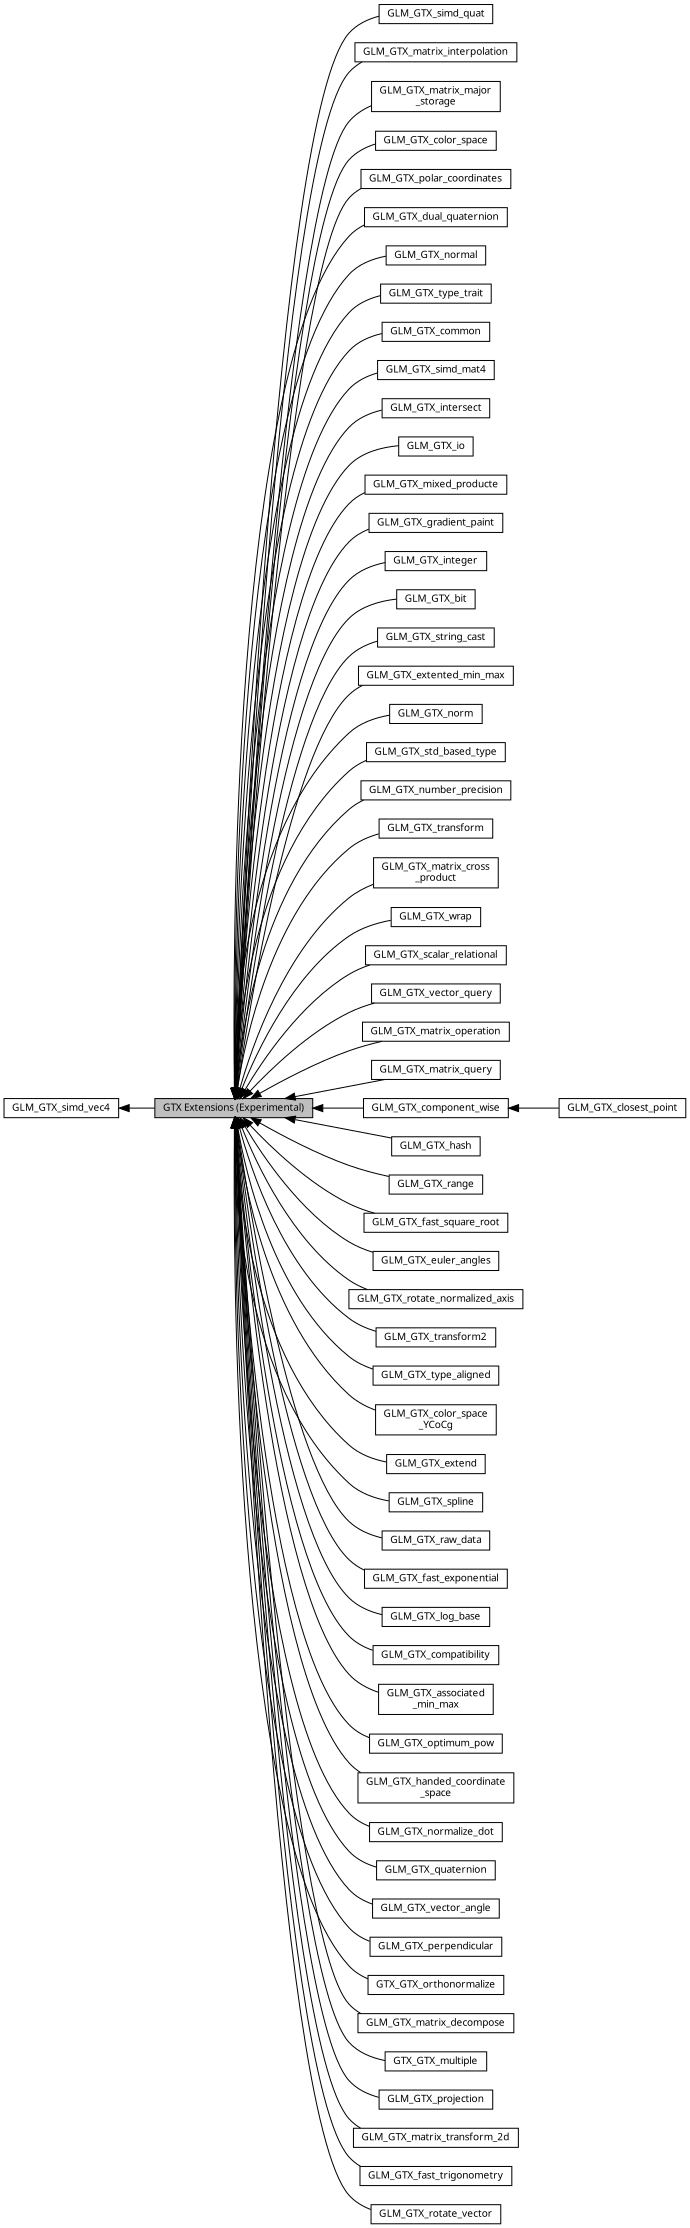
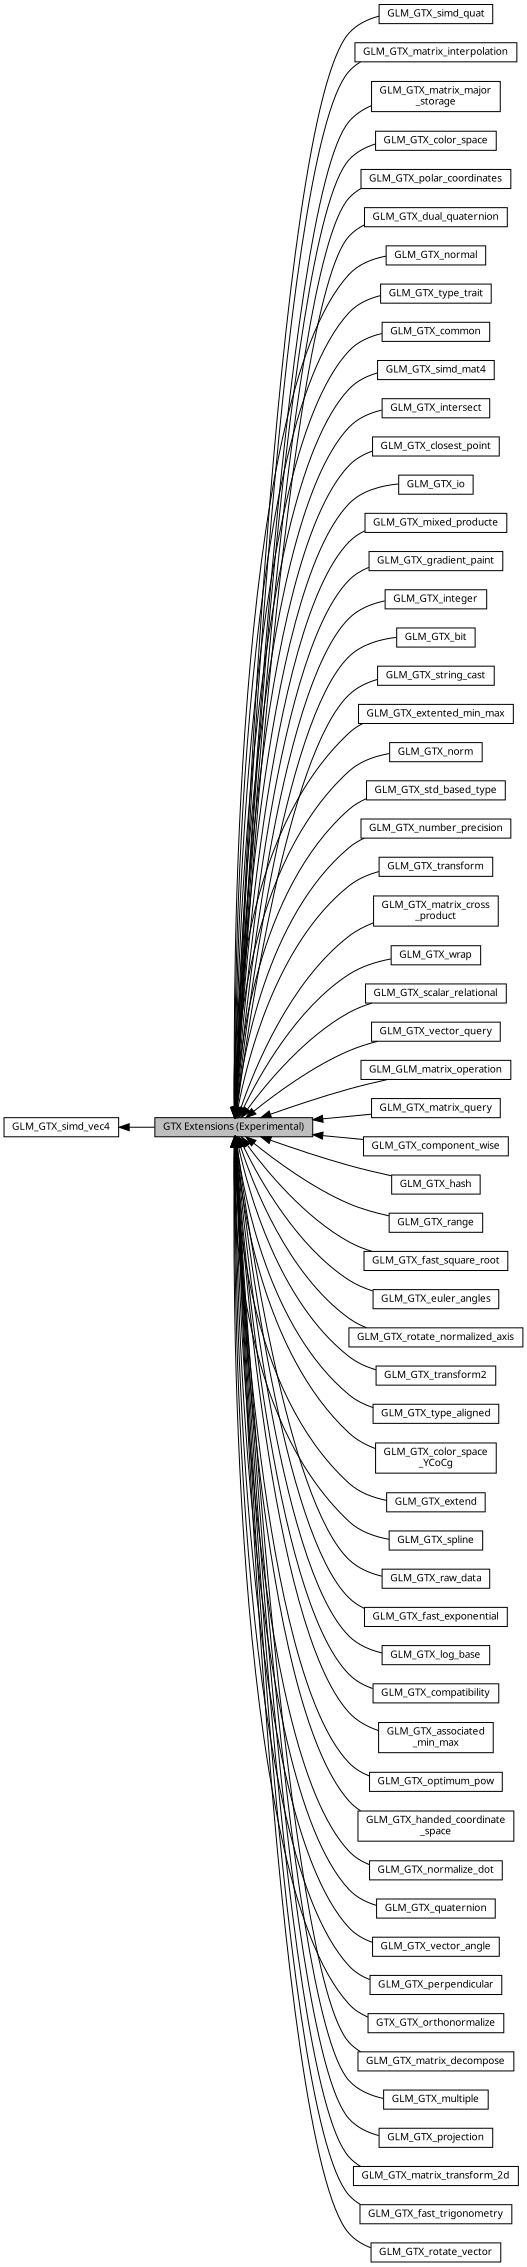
node "GLM_GTX_matrix_operation": label "GLM_GTX_matrix_operation" -> "GLM_GLM_matrix_operation"
edge "GLM_GTX_closest_point" -> "GLM_GTX_component_wise": now "GLM_GTX_closest_point" -> "GTX Extensions (Experimental)"
node "GTX_GTX_multiple": label "GTX_GTX_multiple" -> "GLM_GTX_multiple"
